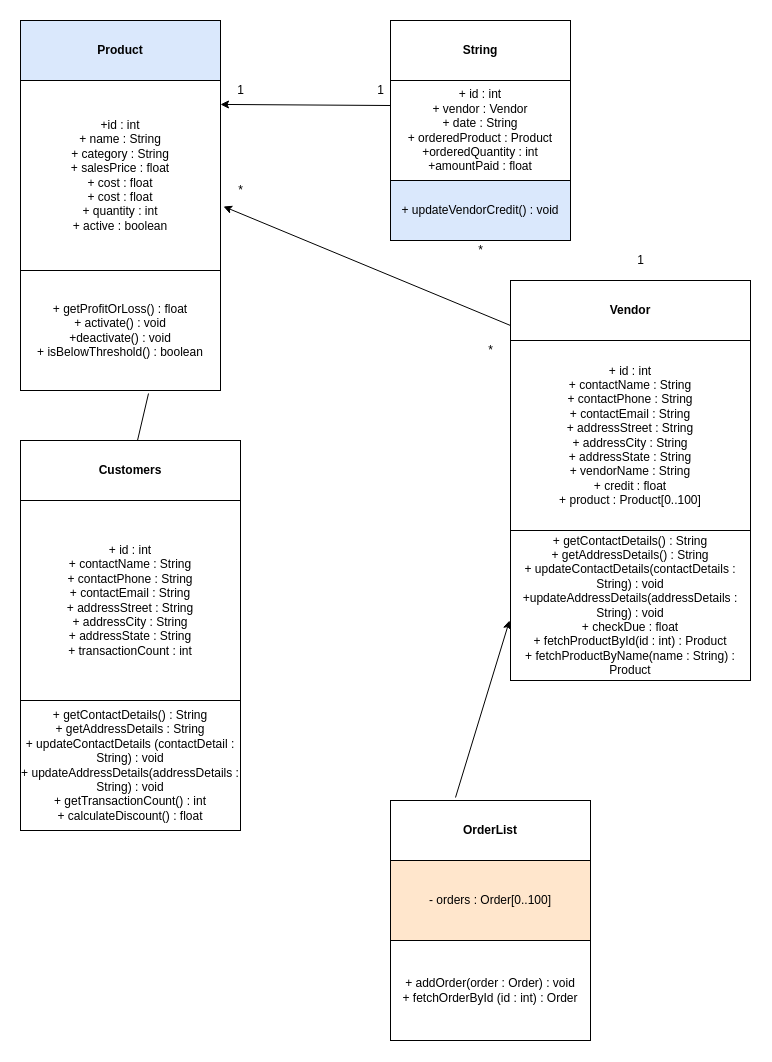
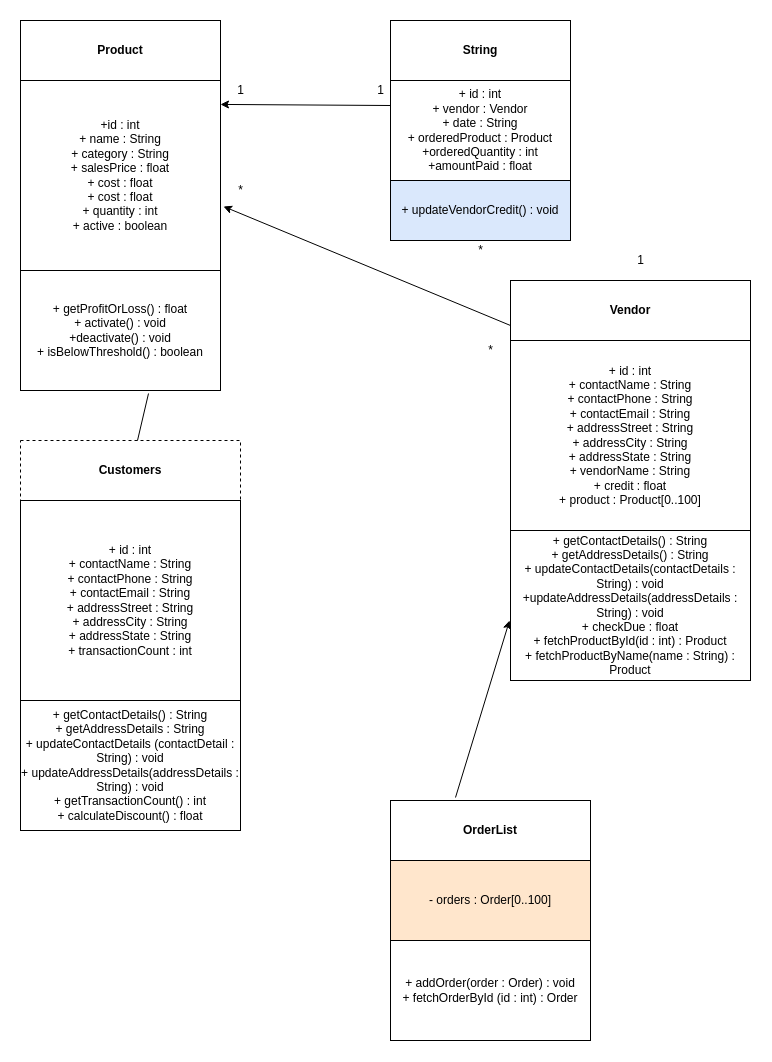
node "Product": fillcolor #dae8fc -> #ffffff
node "Customers": style solid -> dashed
